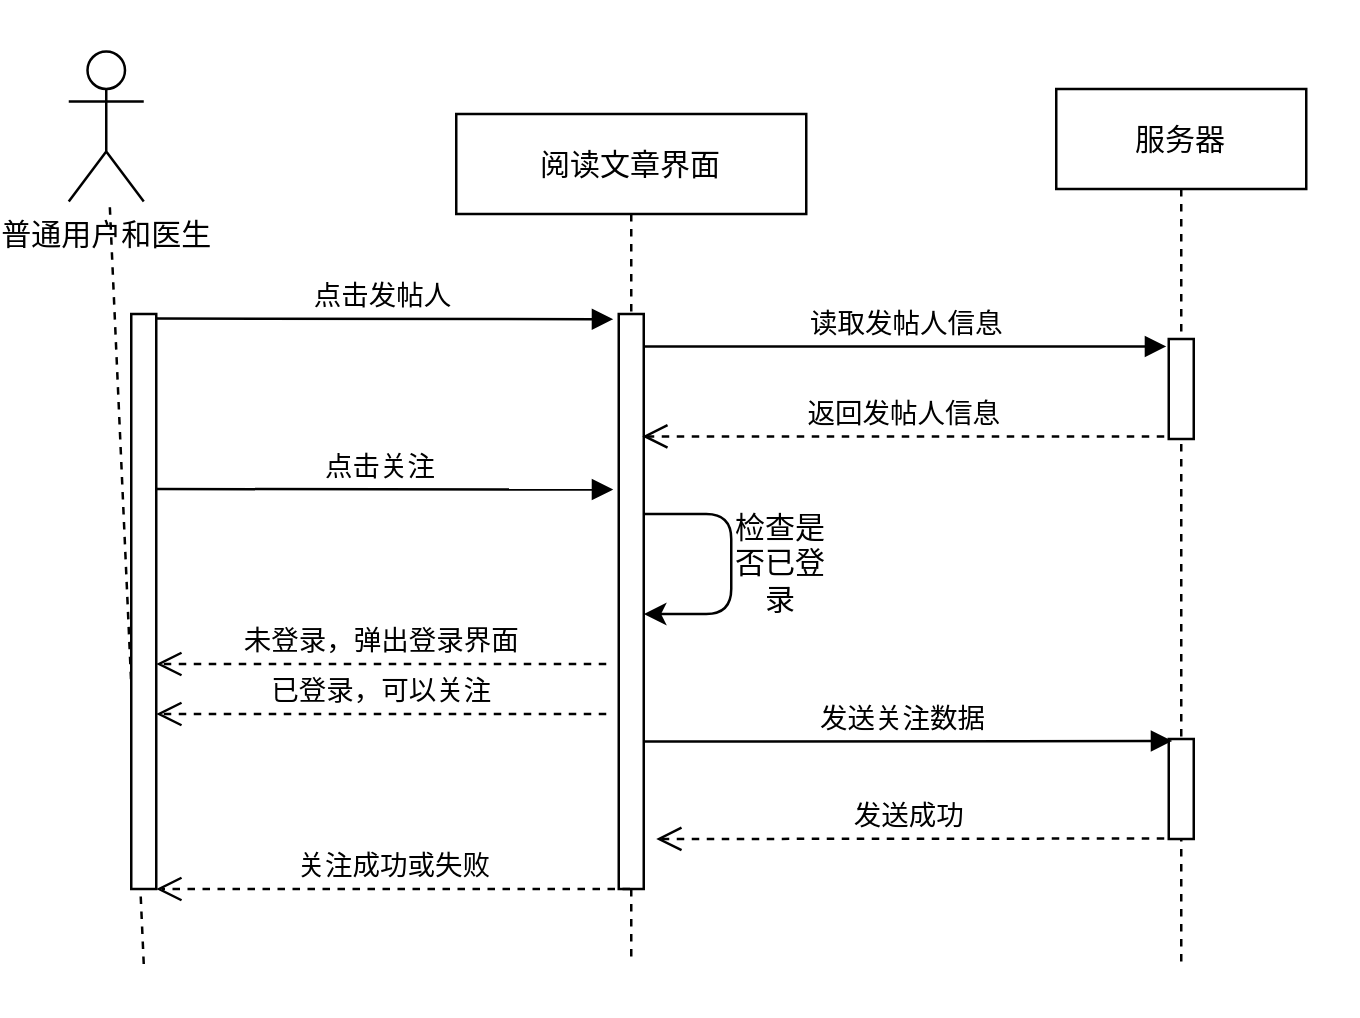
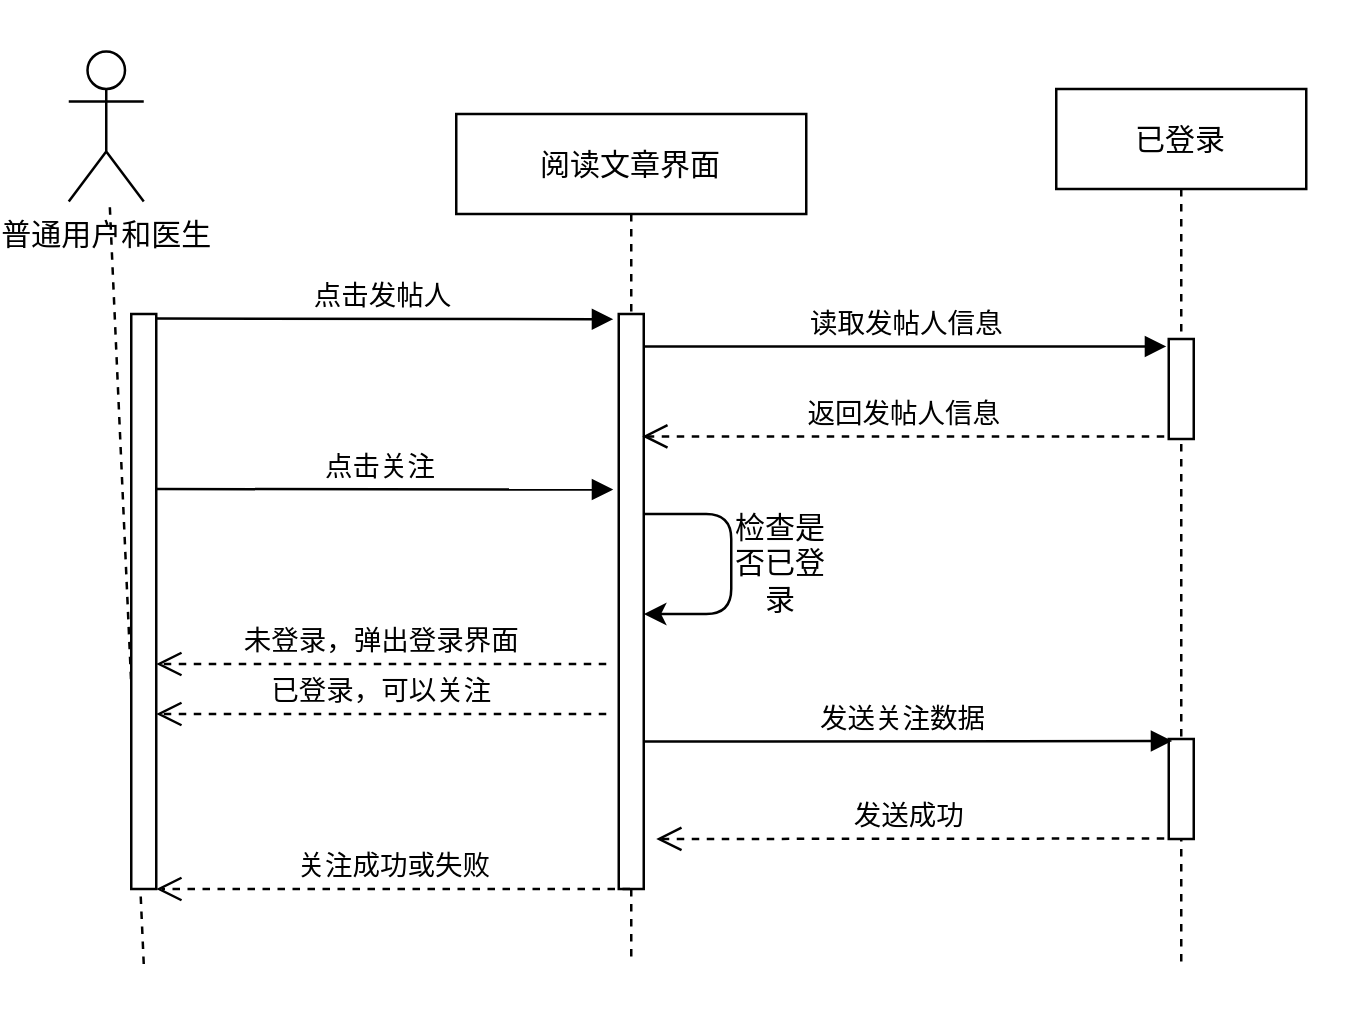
node "服务器": label "服务器" -> "已登录"
